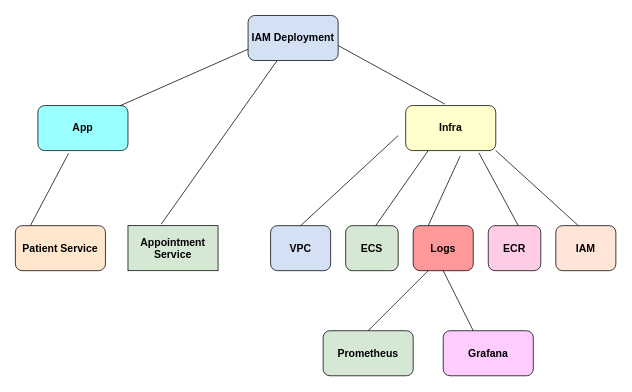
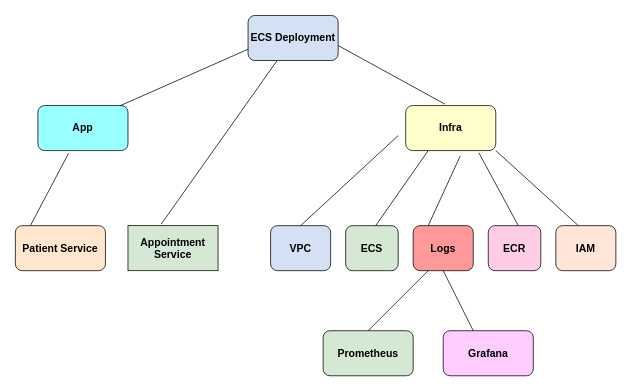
node "IAM Deployment": label "IAM Deployment" -> "ECS Deployment"
